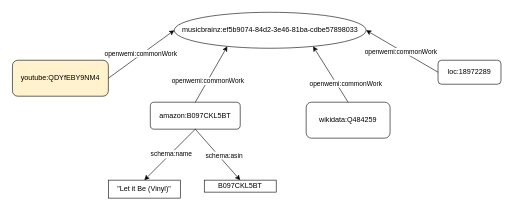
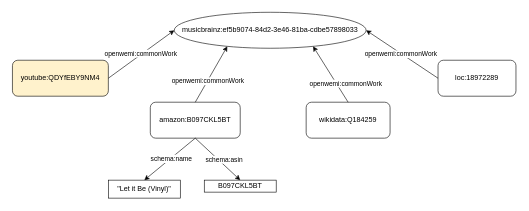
node "loc:18972289": size 63x24 -> 78x36
node "amazon:B097CKL5BT": size 90x27 -> 90x36
node "wikidata:Q484259": label "wikidata:Q484259" -> "wikidata:Q184259"
